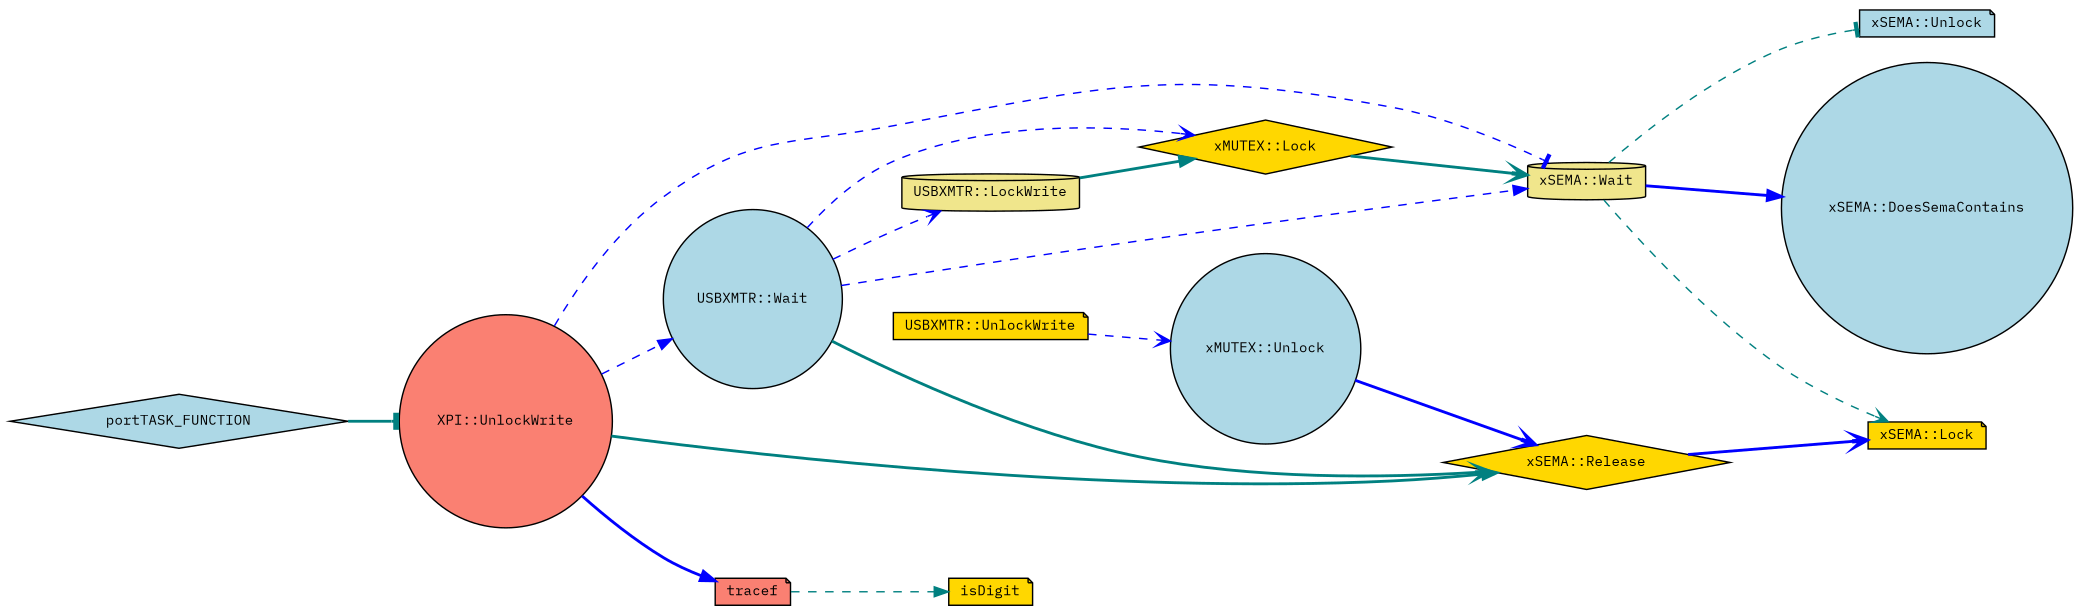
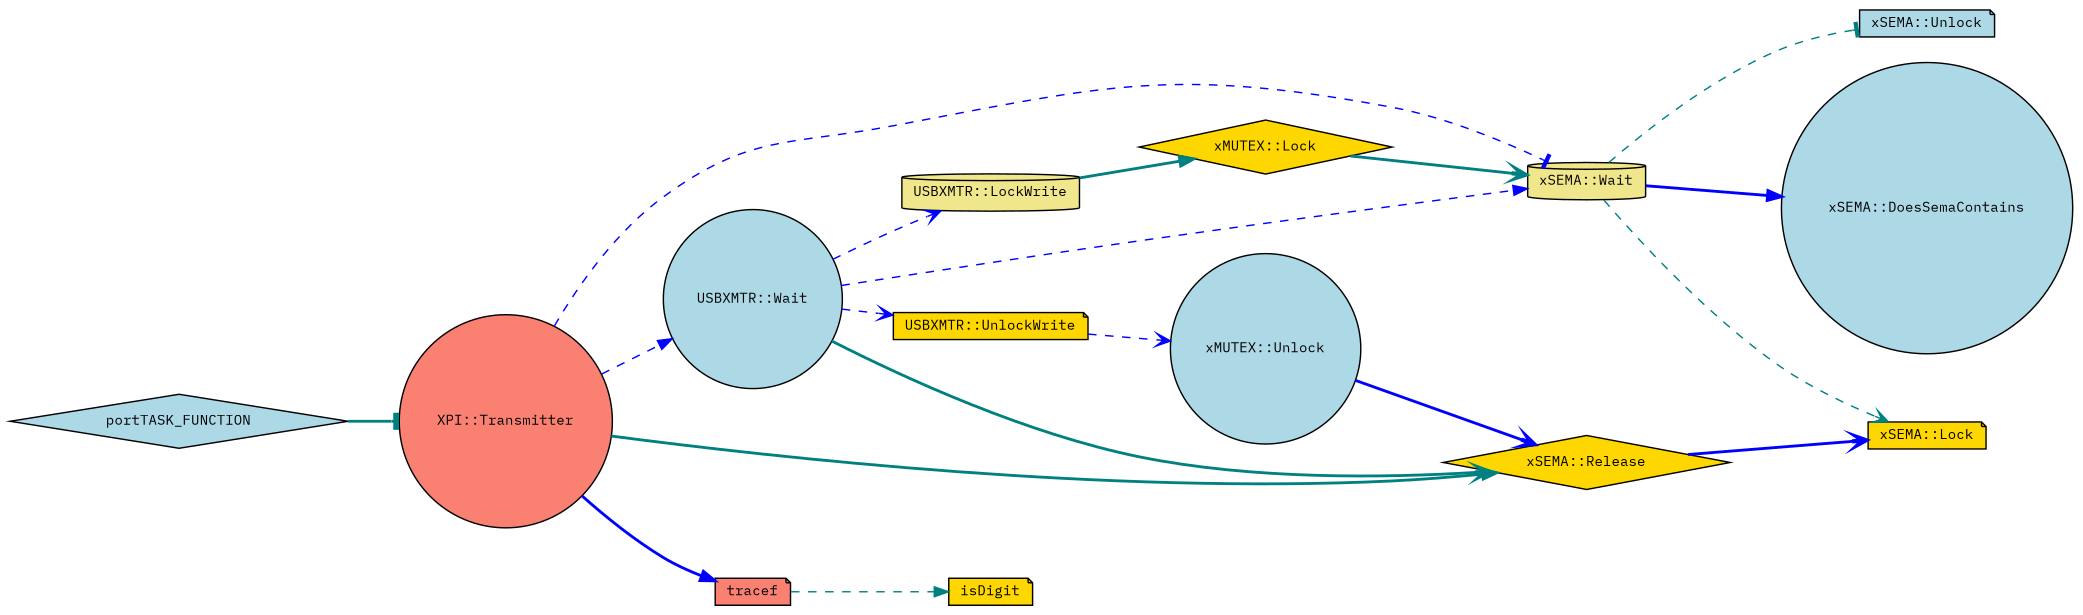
edge "USBXMTR::Wait" -> "xMUTEX::Lock": now "USBXMTR::Wait" -> "USBXMTR::UnlockWrite"
node "XPI::UnlockWrite": label "XPI::UnlockWrite" -> "XPI::Transmitter"
